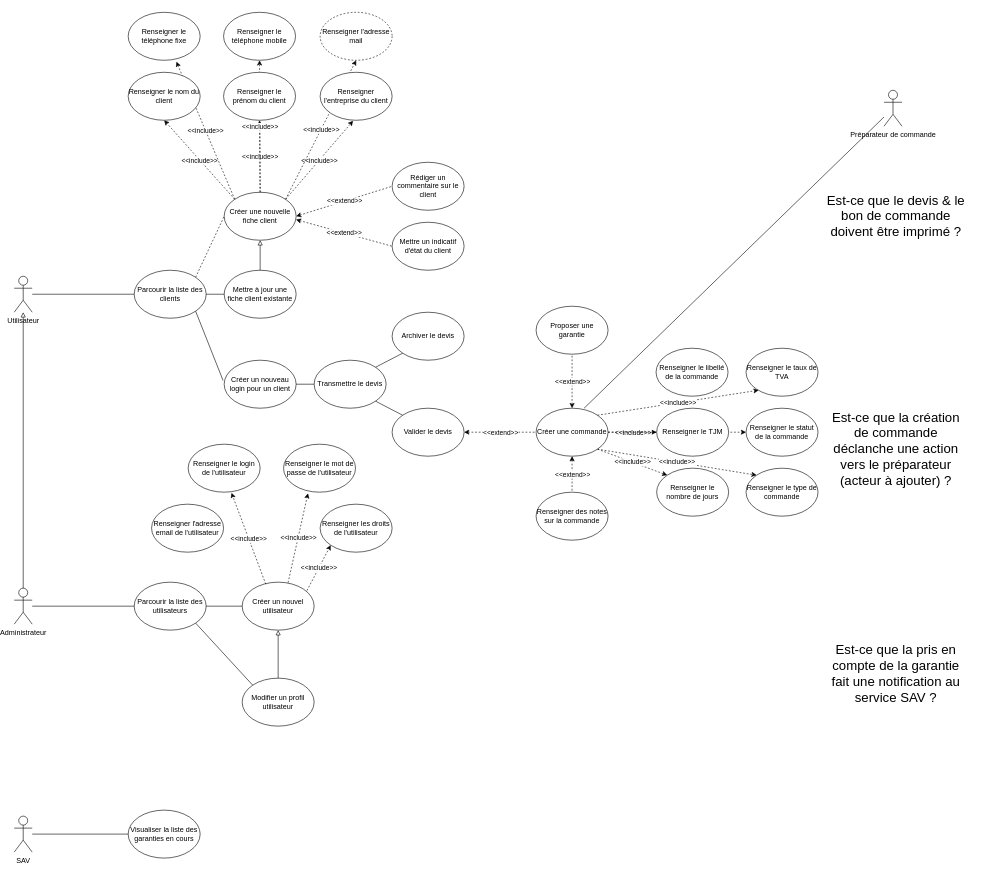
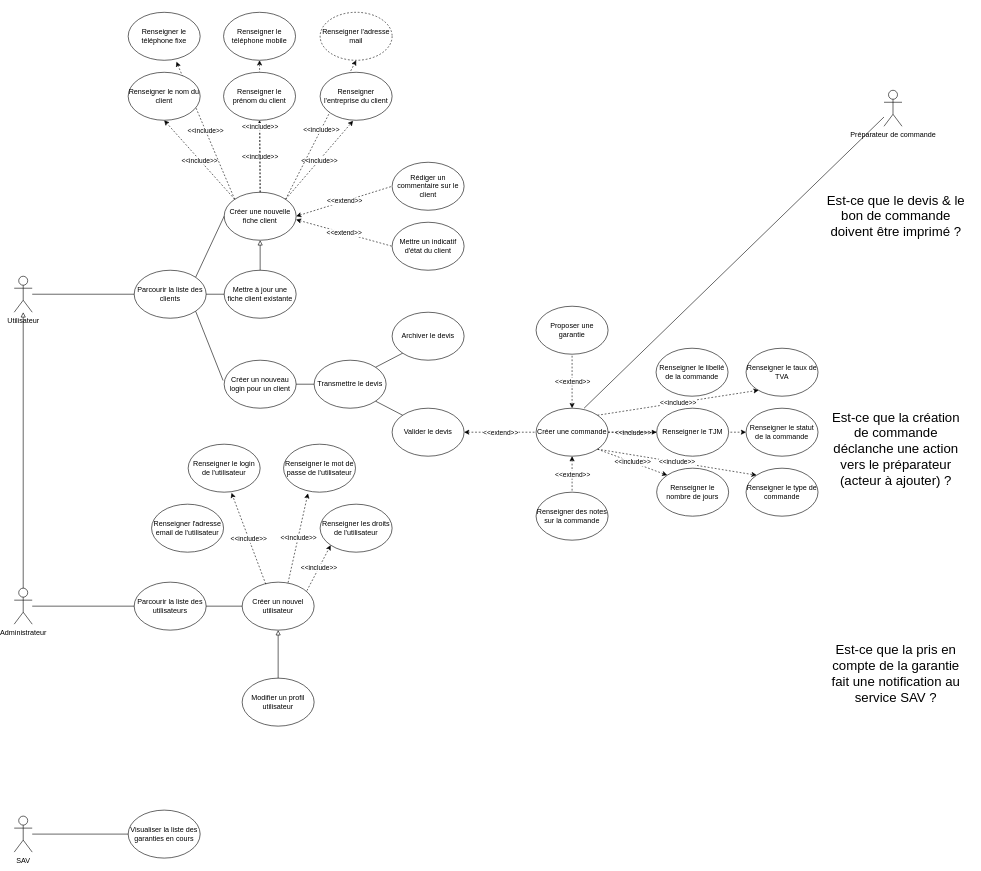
edge "Créer une nouvelle fiche client" -- "Parcourir la liste des clients": style dashed -> solid
edge "Parcourir la liste des utilisateurs" -- "Modifier un profil utilisateur": removed
